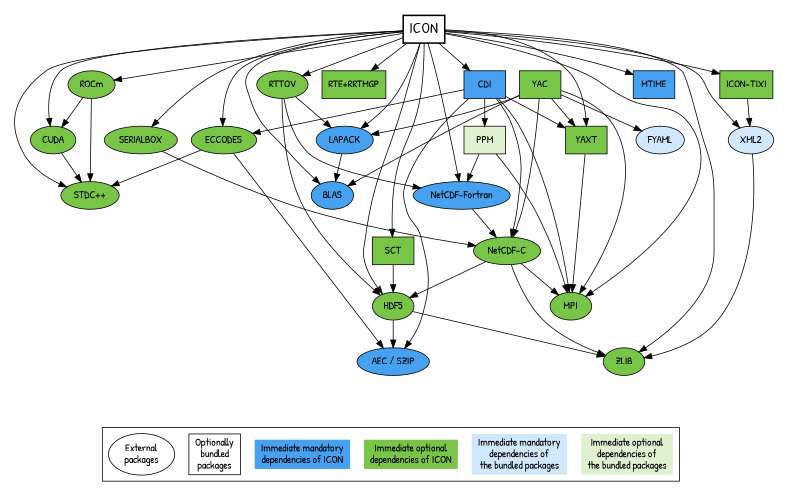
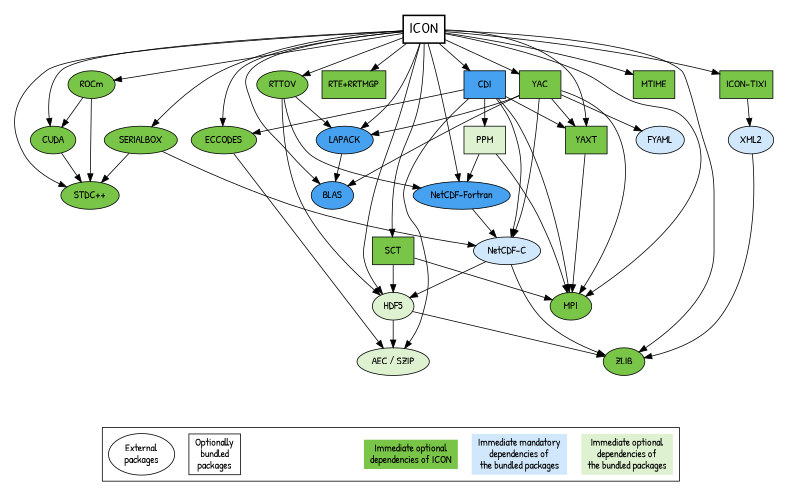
edge "ICON" -> "XML2": now "ICON" -> "YAC"
node "MTIME": fillcolor #47a1f1 -> #79c547
edge "ECCODES" -> "STDC++": now "SERIALBOX" -> "STDC++"
node "NetCDF-C": fillcolor #79c547 -> #d1e8fc
edge "NetCDF-C" -> "MPI": now "SCT" -> "MPI"
node "HDF5": fillcolor #79c547 -> #def1d1
node "AEC / SZIP": fillcolor #47a1f1 -> #def1d1
node "Immediate mandatory dependencies of ICON": removed
